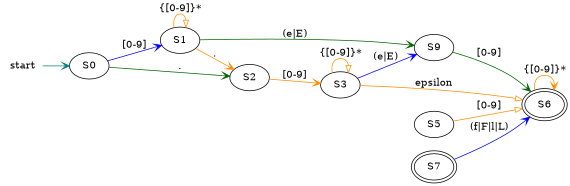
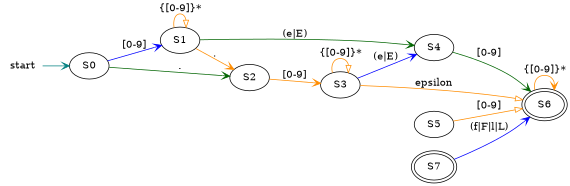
node "S9": label "S9" -> "S4"
